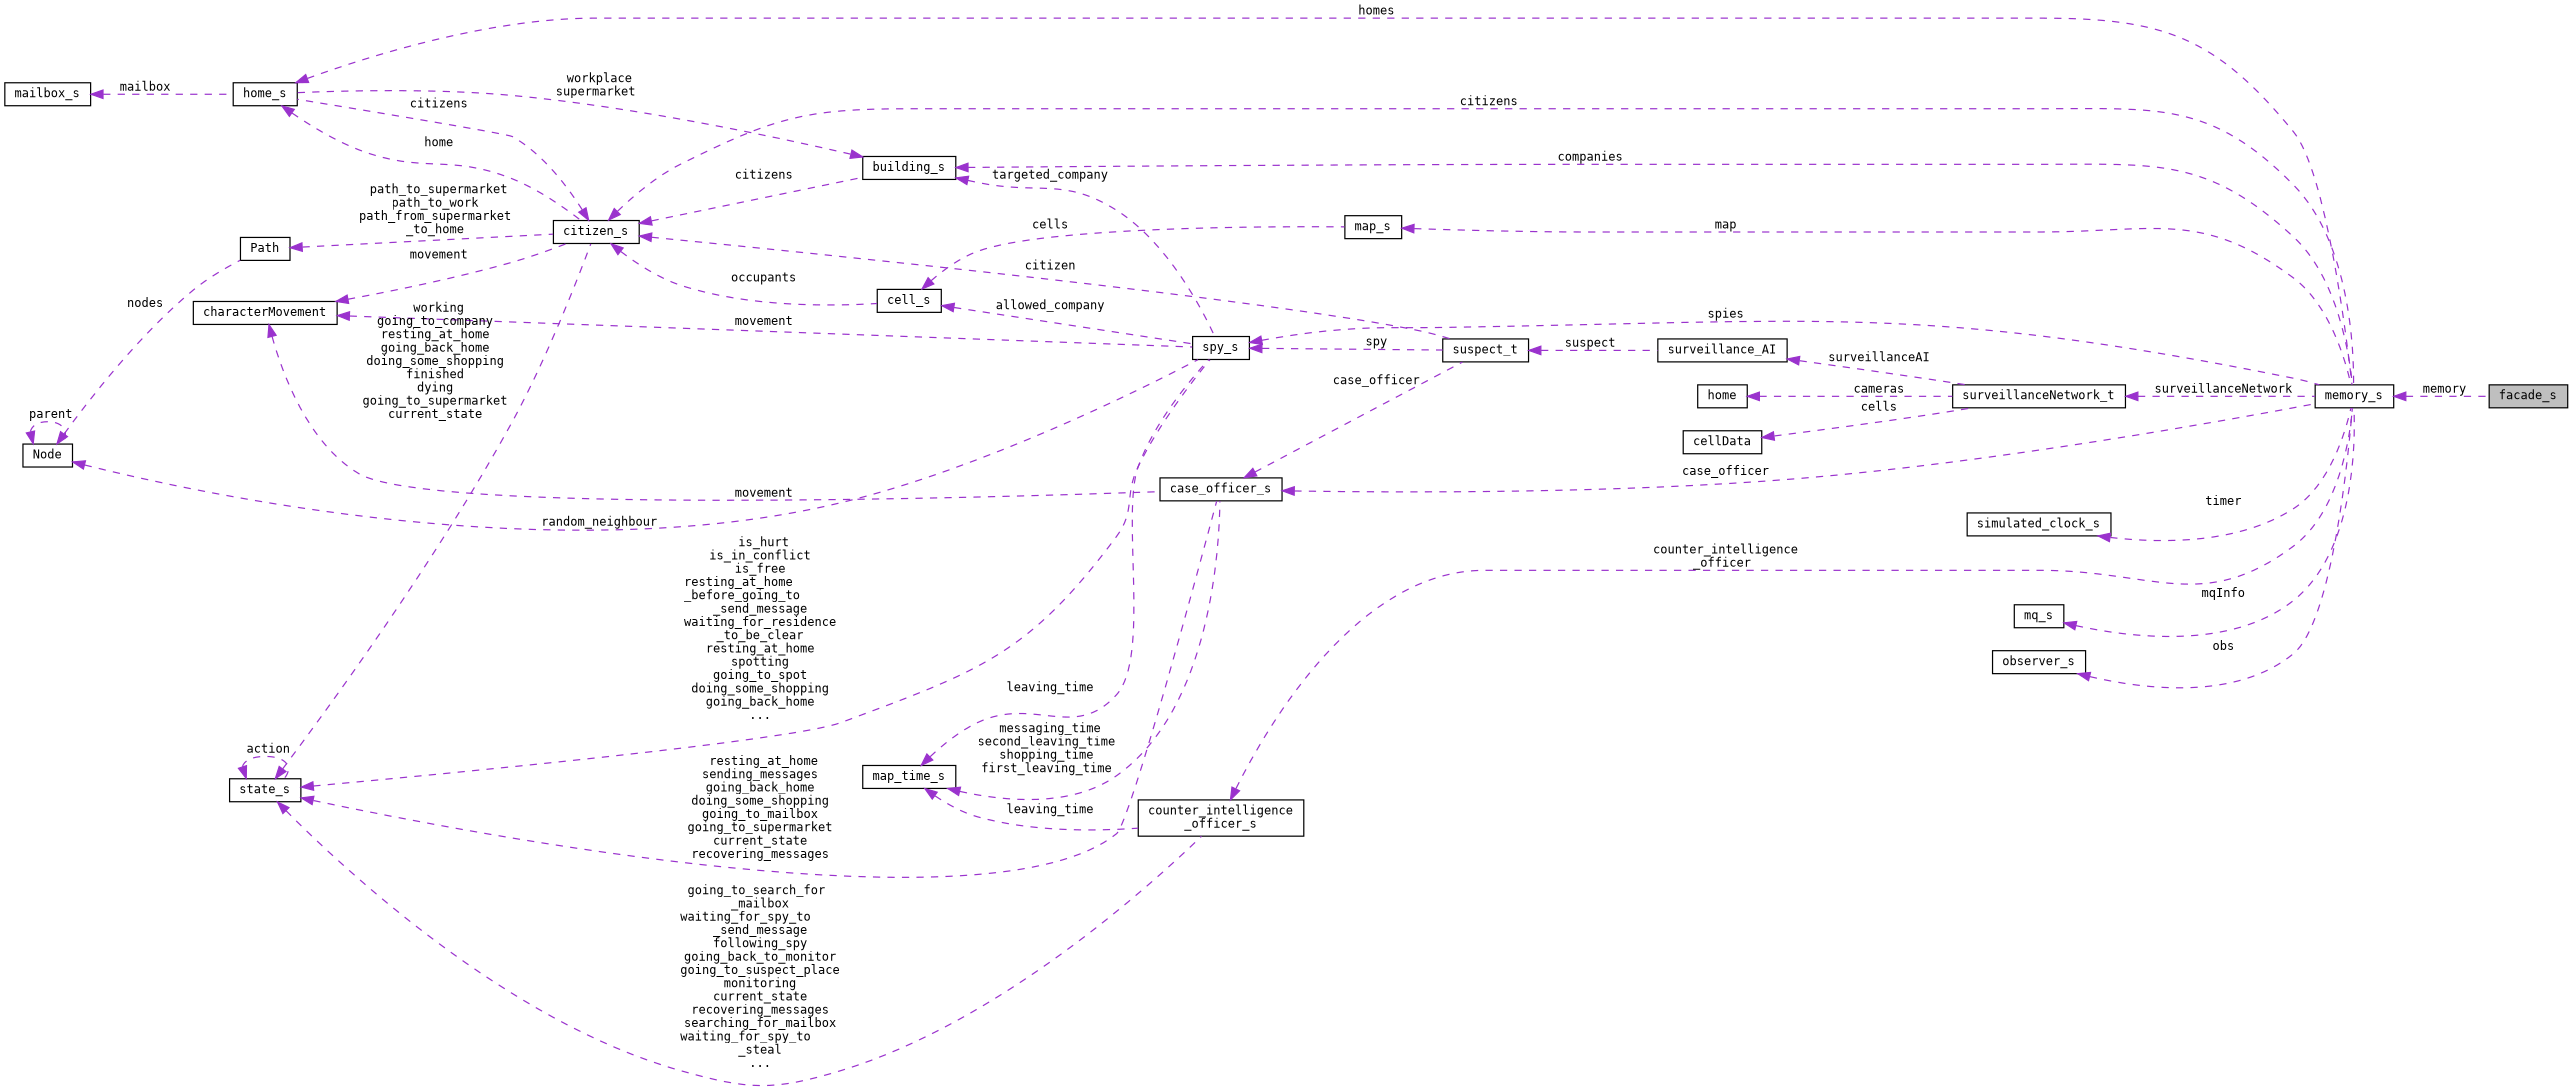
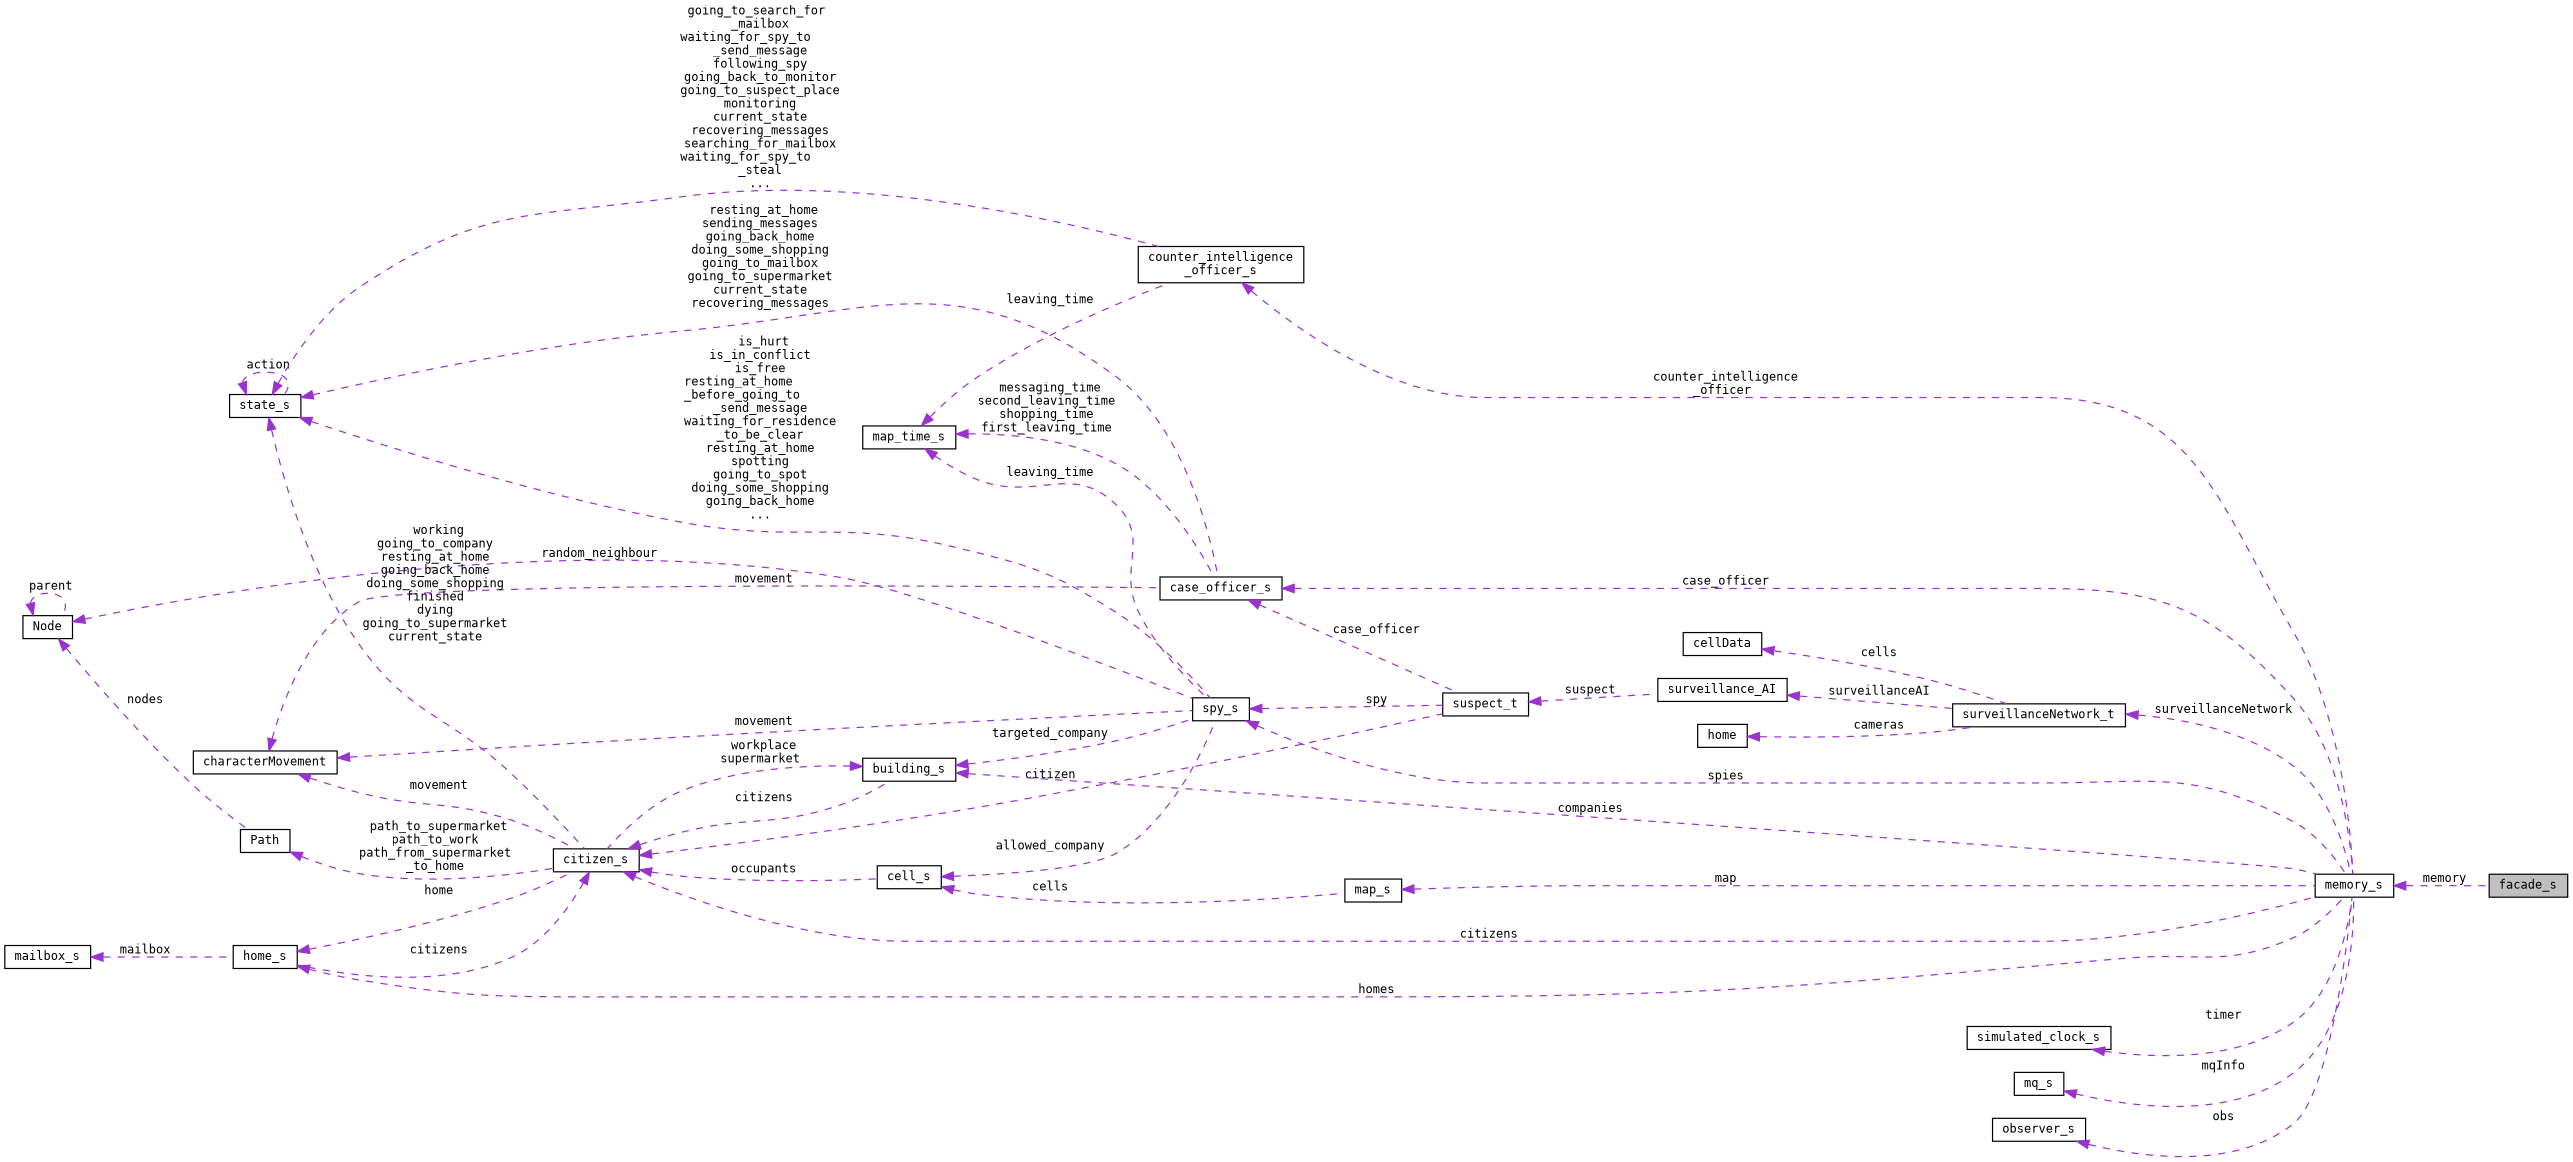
edge "home_s" -> "building_s": now "citizen_s" -> "building_s"
